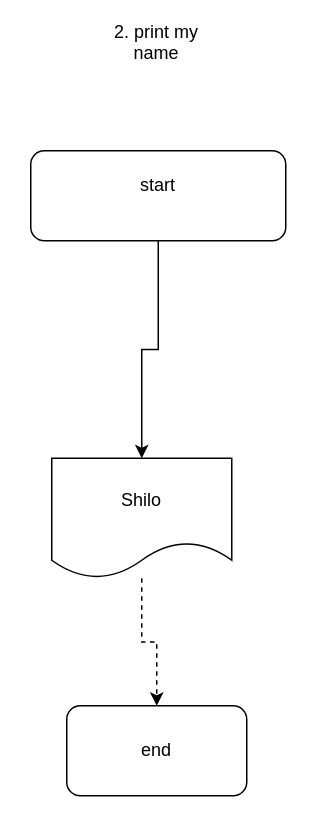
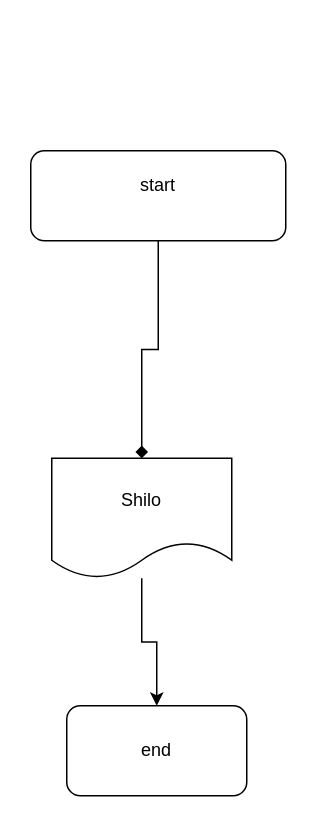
node "2. print my name": removed
edge "start" -> "Shilo": arrowhead classic -> diamond
edge "Shilo" -> "end": style dashed -> solid
